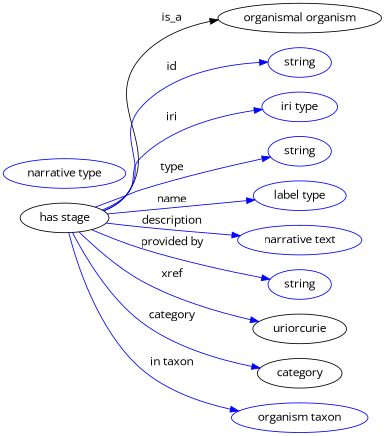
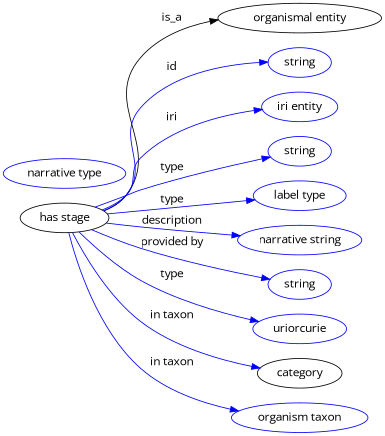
node "organismal organism": label "organismal organism" -> "organismal entity"
node "iri type": label "iri type" -> "iri entity"
edge "has stage" -> "label type": label "name" -> "type"
node "narrative text": label "narrative text" -> "narrative string"
edge "has stage" -> "uriorcurie": label "xref" -> "type"
edge "has stage" -> "category": label "category" -> "in taxon"
node "uriorcurie": color black -> blue
